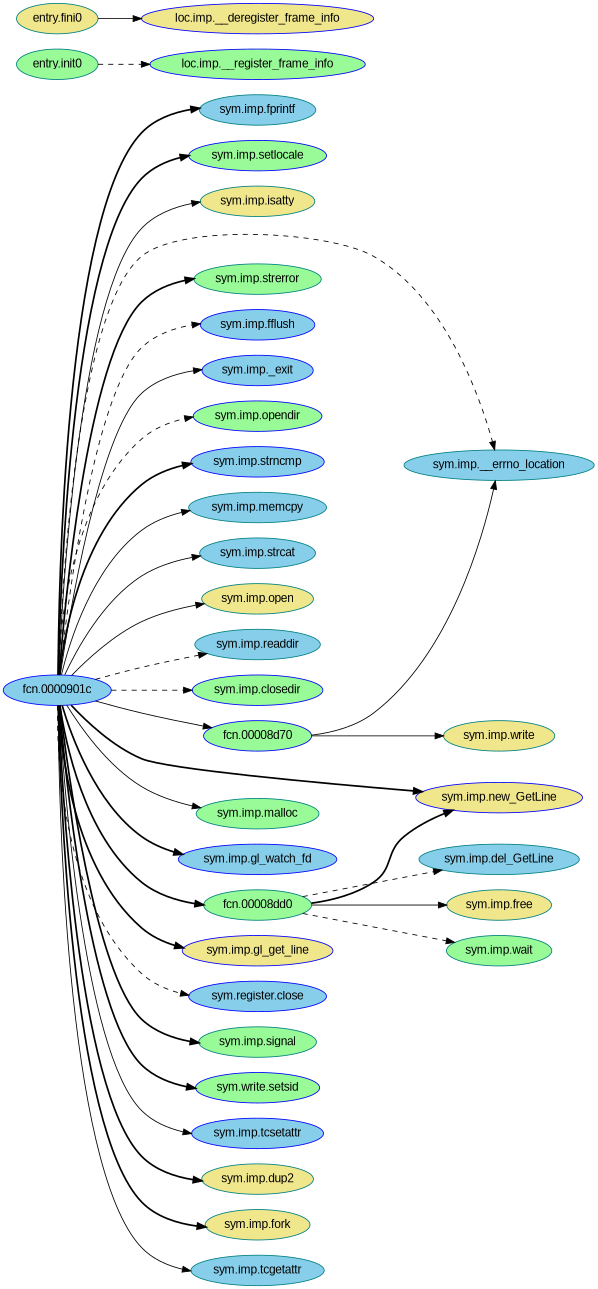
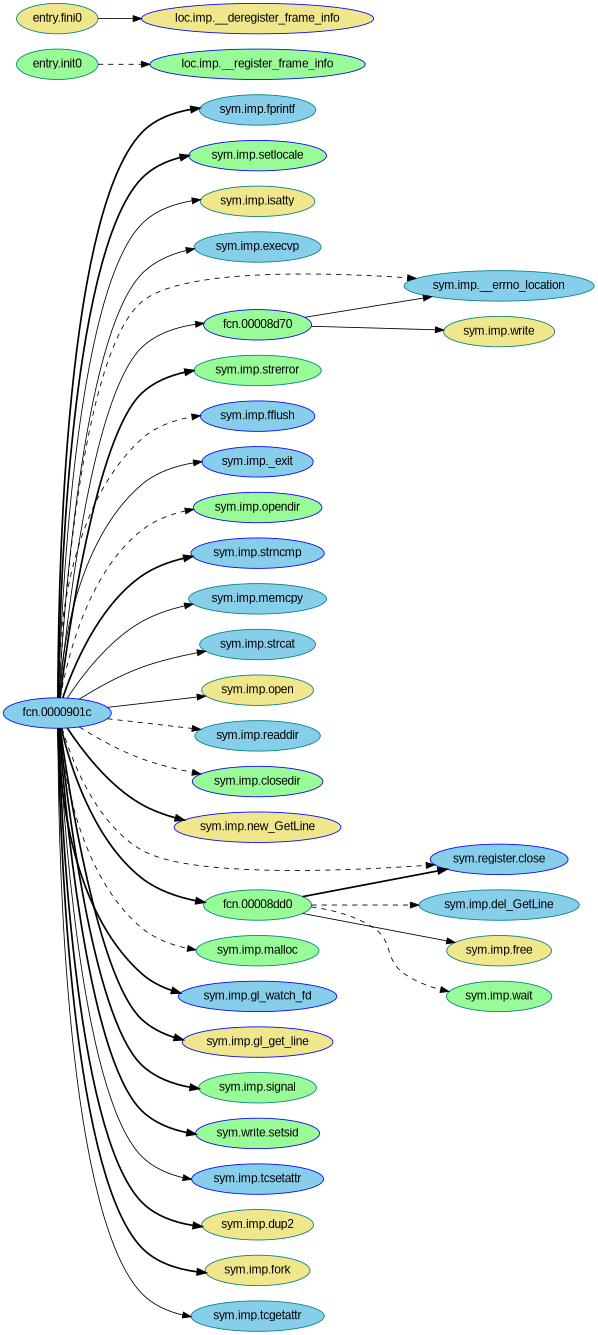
node "sym.imp.execvp": added
edge "fcn.0000901c" -> "sym.imp.malloc": style solid -> dashed
edge "fcn.00008dd0" -> "sym.imp.new_GetLine": now "fcn.00008dd0" -> "sym.register.close"
